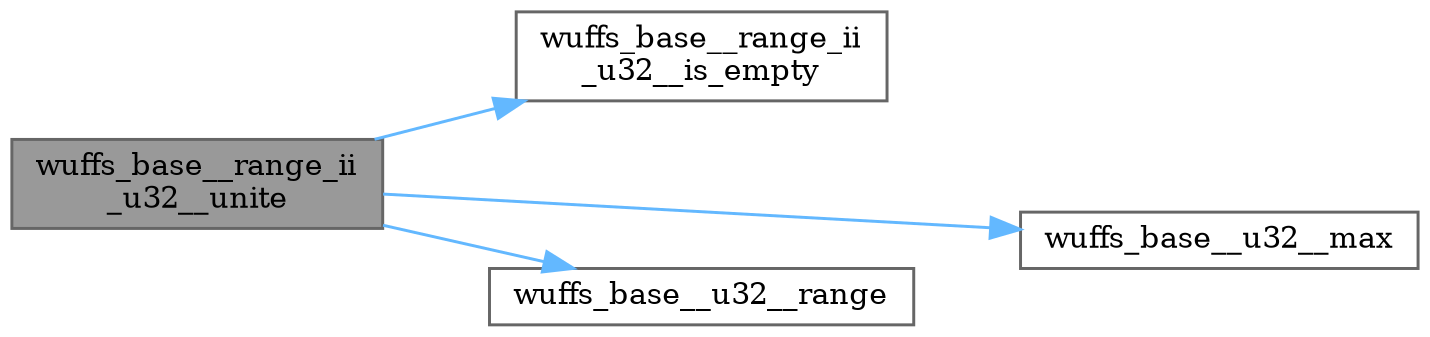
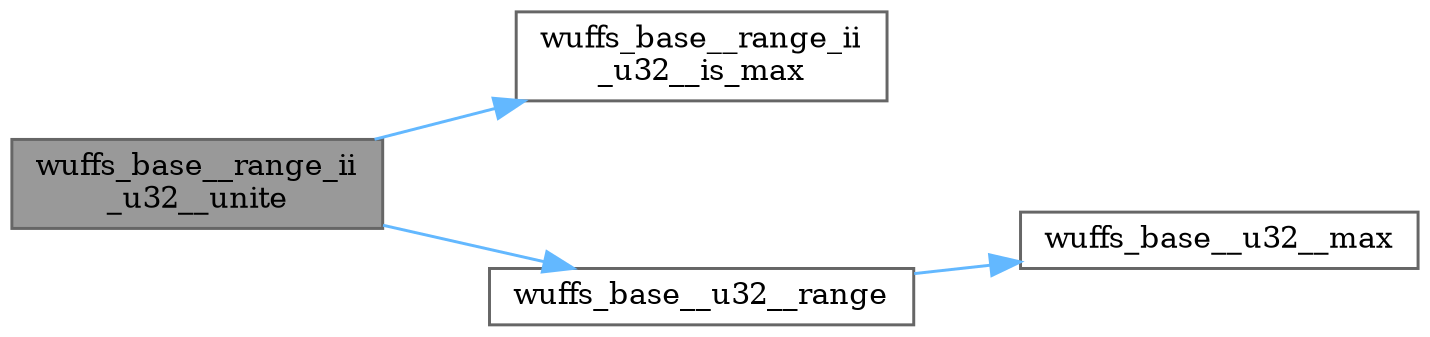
node "wuffs_base__range_ii _u32__is_empty": label "wuffs_base__range_ii _u32__is_empty" -> "wuffs_base__range_ii _u32__is_max"
edge "wuffs_base__range_ii _u32__unite" -> "wuffs_base__u32__max": now "wuffs_base__u32__range" -> "wuffs_base__u32__max"
